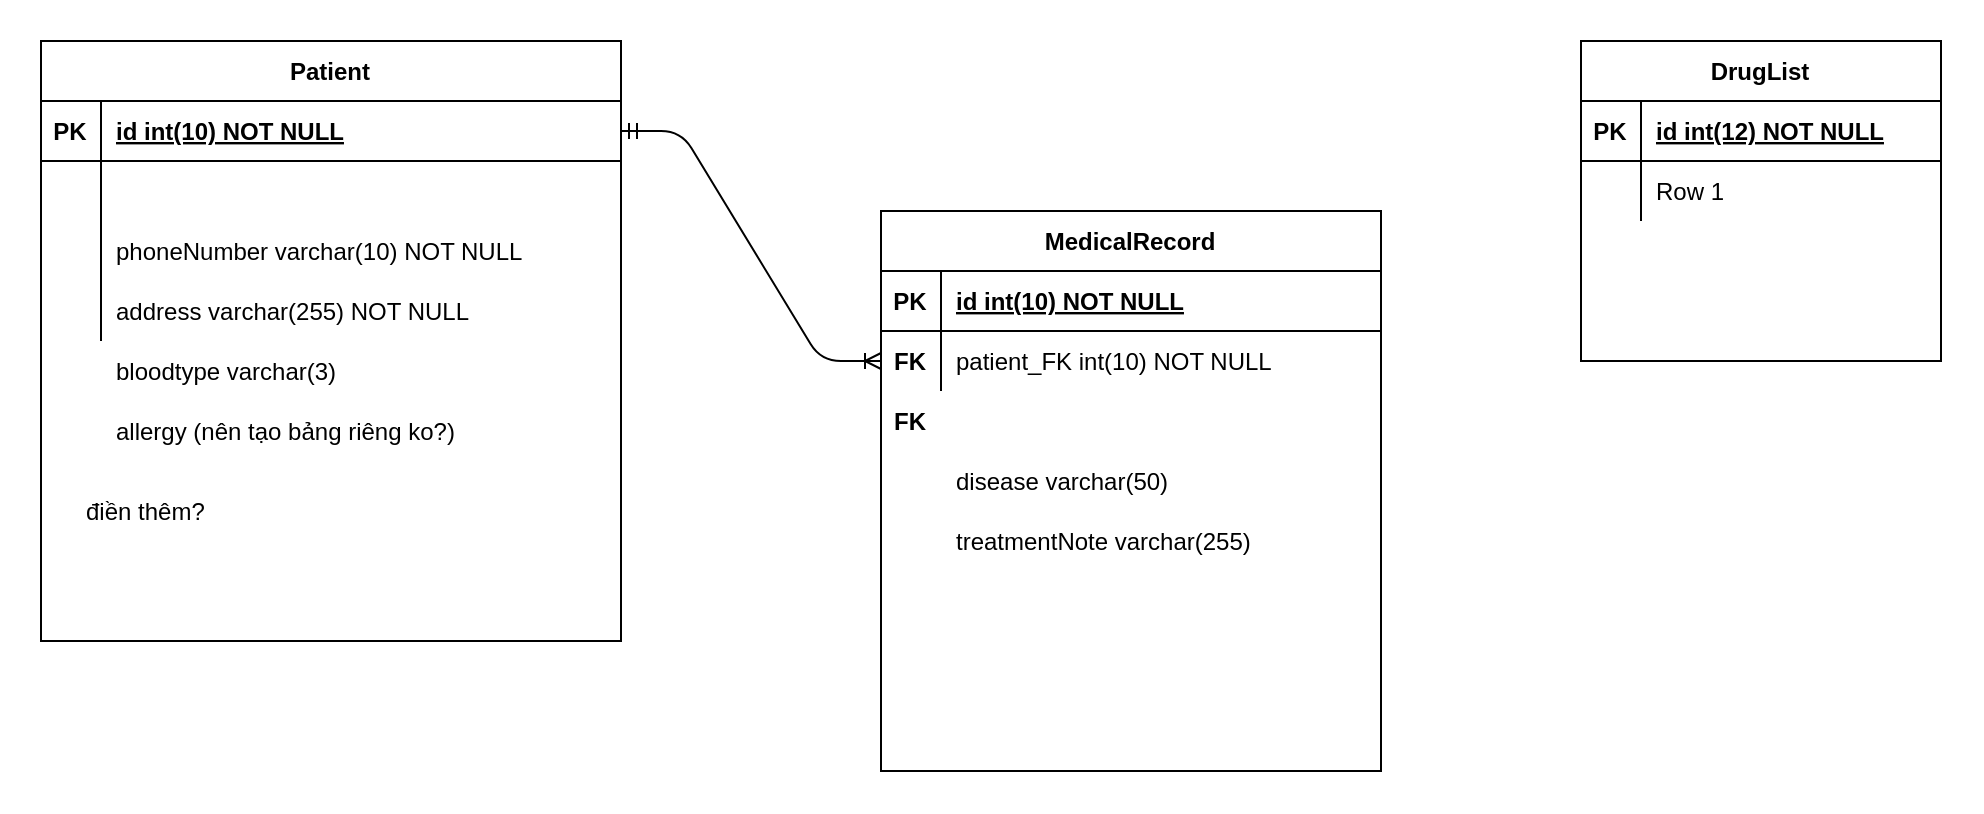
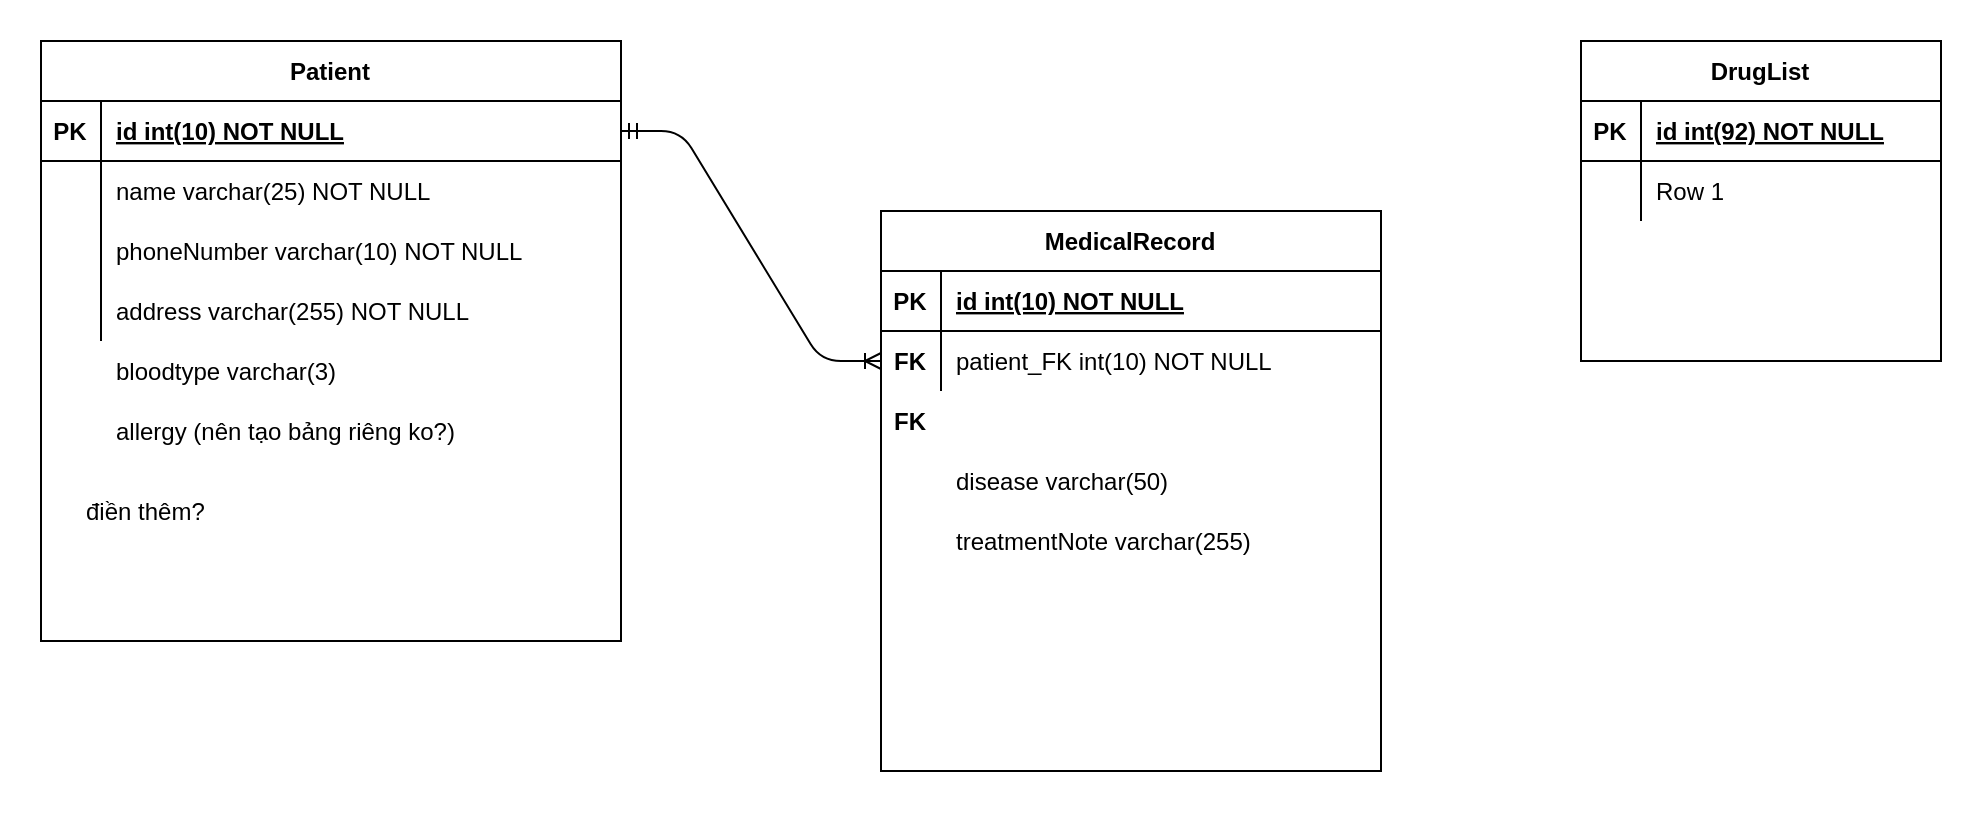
node "id int(12) NOT NULL": label "id int(12) NOT NULL" -> "id int(92) NOT NULL"
node "name varchar(25) NOT NULL": added
